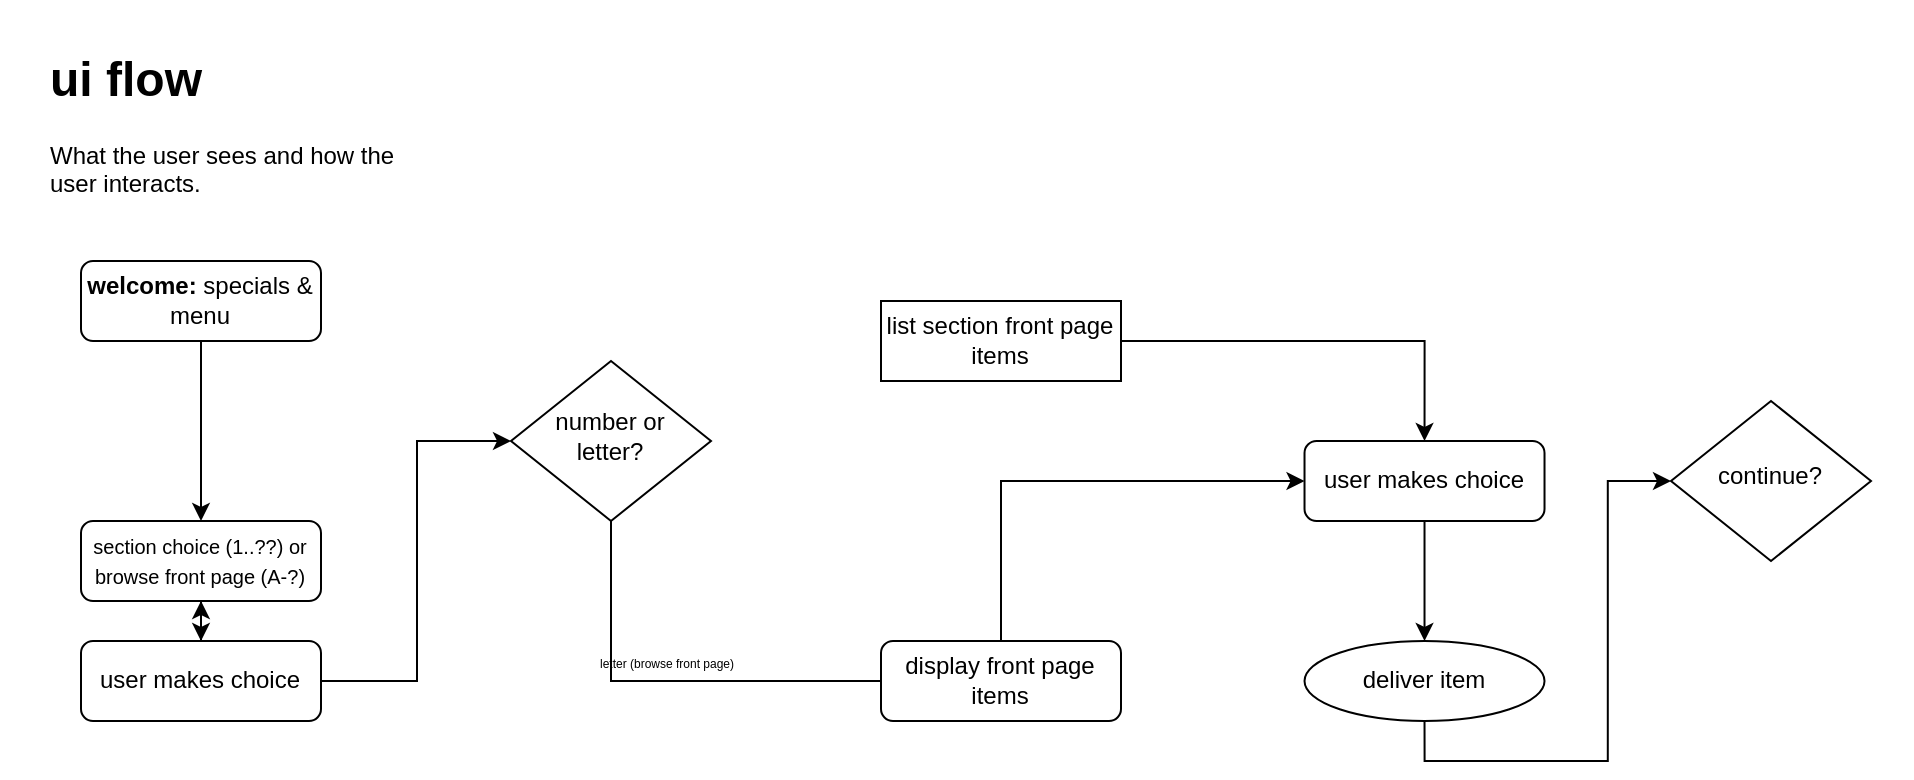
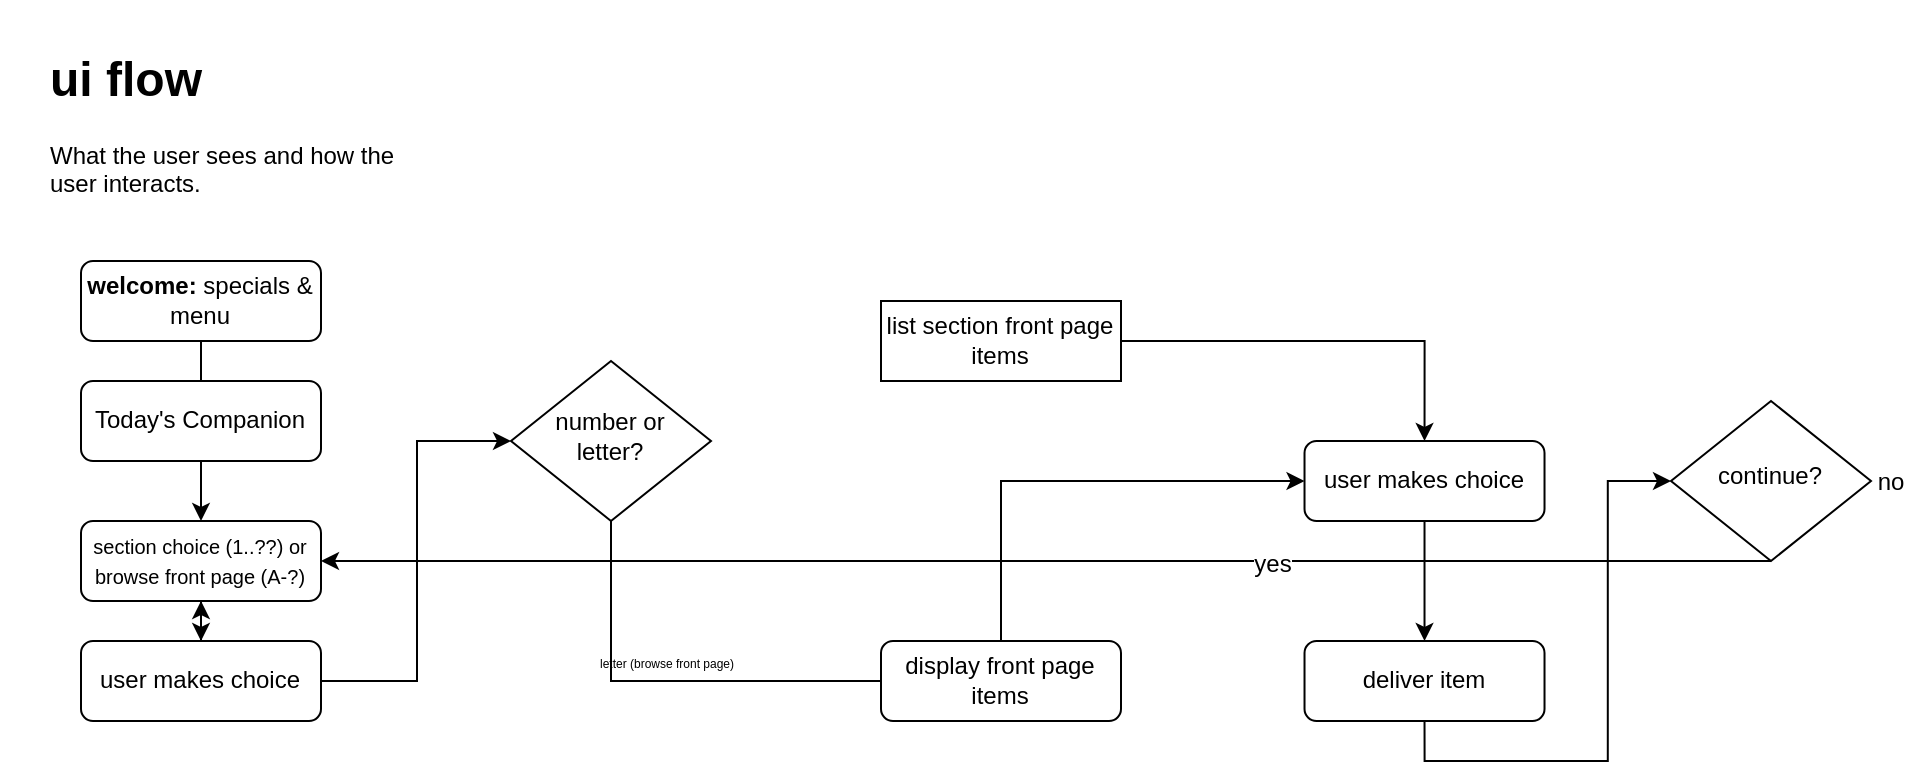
node "Today's Companion": added
edge "continue?" -> "section choice (1..??) or browse front page (A-?)": added, labels "yes", "no"
node "deliver item": shape ellipse -> rounded rectangle
